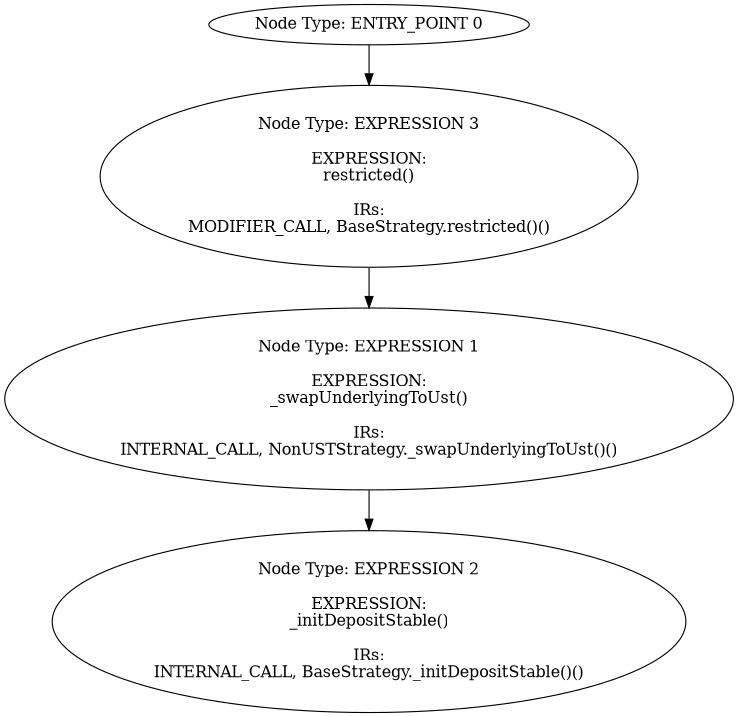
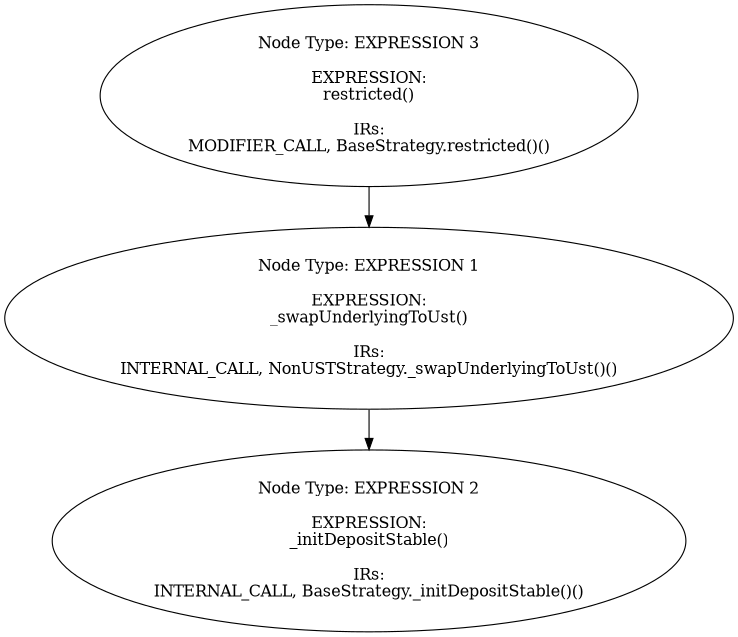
node "Node Type: ENTRY_POINT 0": removed
